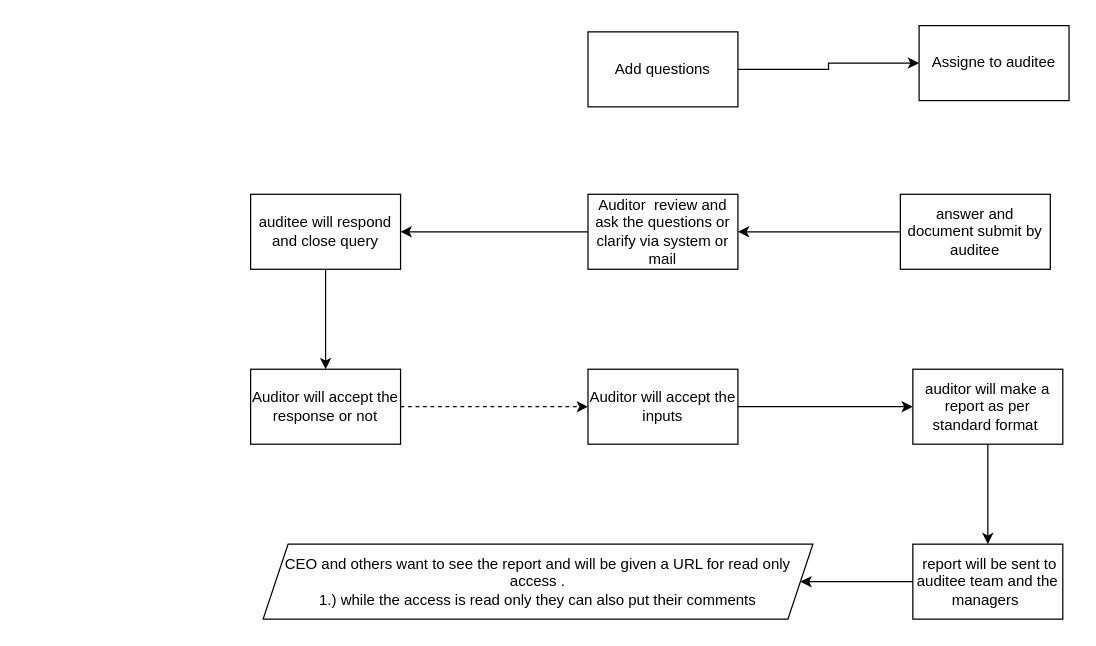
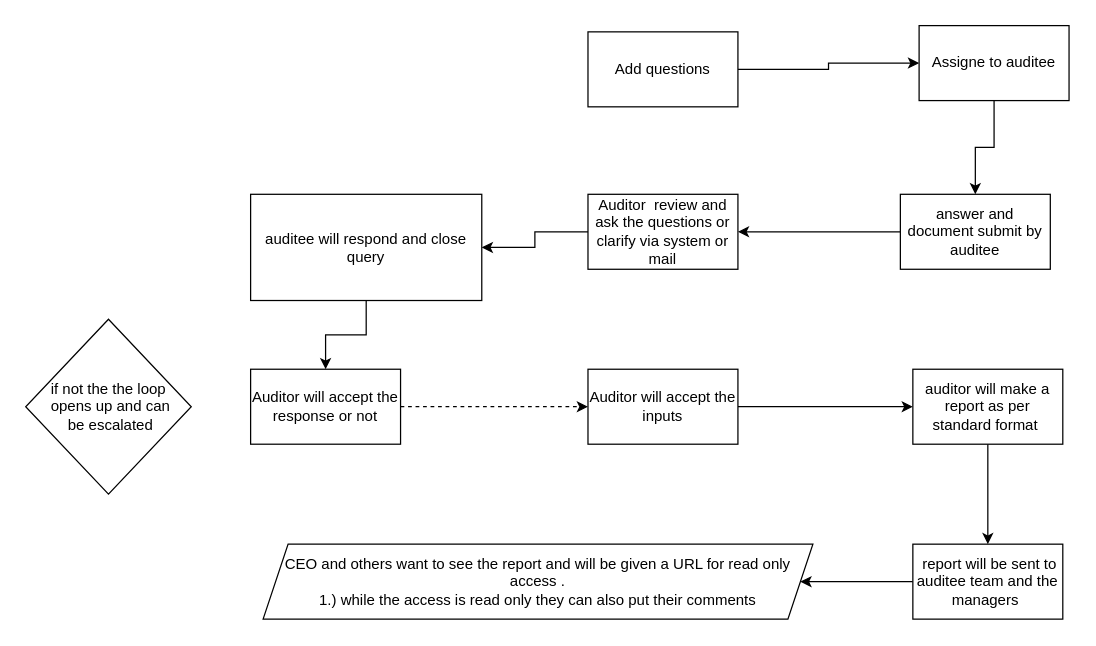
edge "Assigne to auditee" -> "answer and document submit by auditee": added
node "auditee will respond and close query": size 150x75 -> 231x106
node "if not the the loop opens up and can be escalated": added
